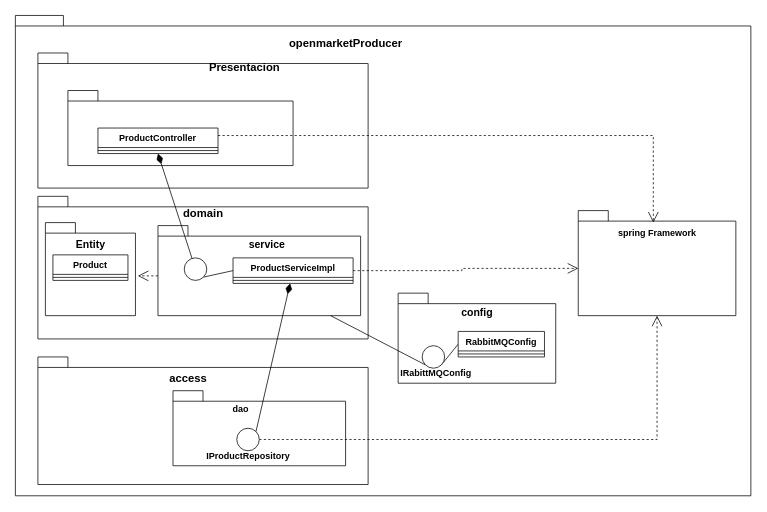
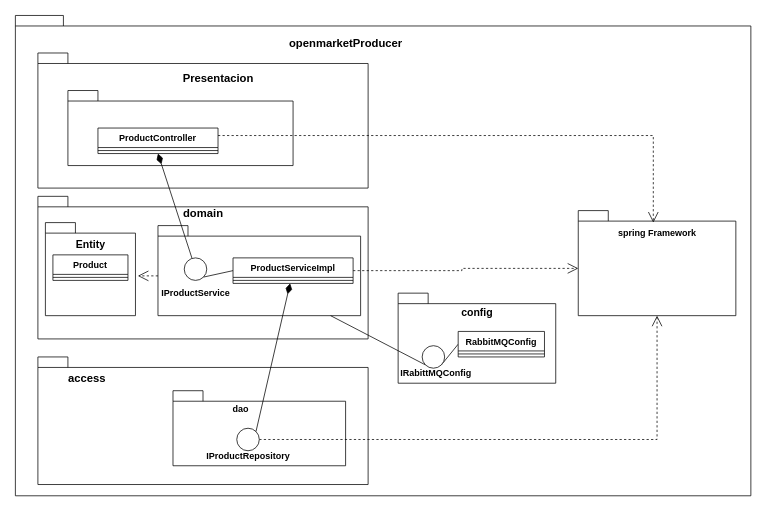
node "Presentacion": moved (244, 66) -> (218, 78)
node "service": removed
node "IProductService": added
node "access": moved (188, 378) -> (87, 378)
